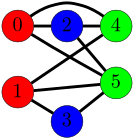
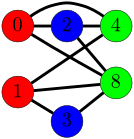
node "5": label "5" -> "8"
